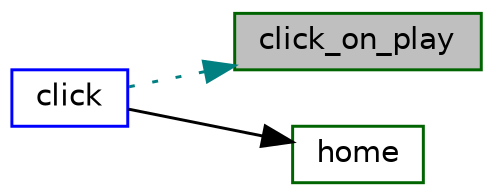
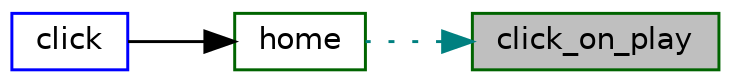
edge "click" -> "click_on_play": now "home" -> "click_on_play"
